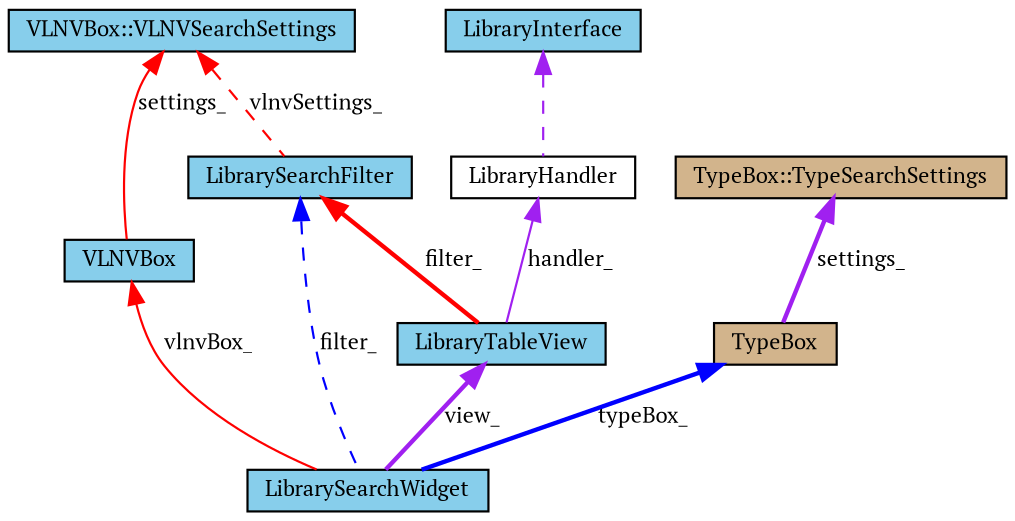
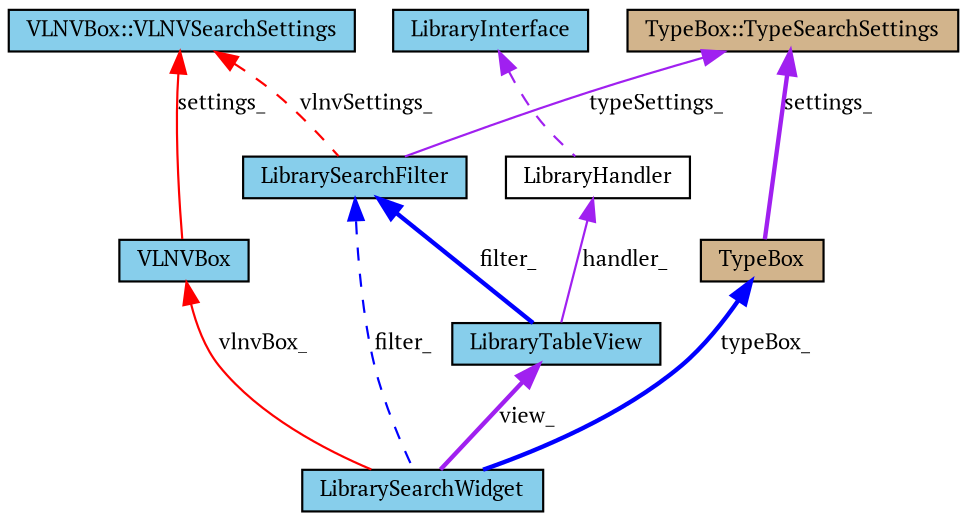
edge "LibrarySearchFilter" -> "TypeBox::TypeSearchSettings": added, label "typeSettings_"
edge "LibraryTableView" -> "LibrarySearchFilter": color red -> blue
